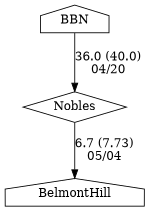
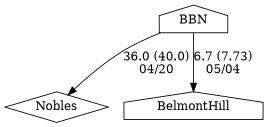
edge "Nobles" -> "BelmontHill": now "BBN" -> "BelmontHill"
